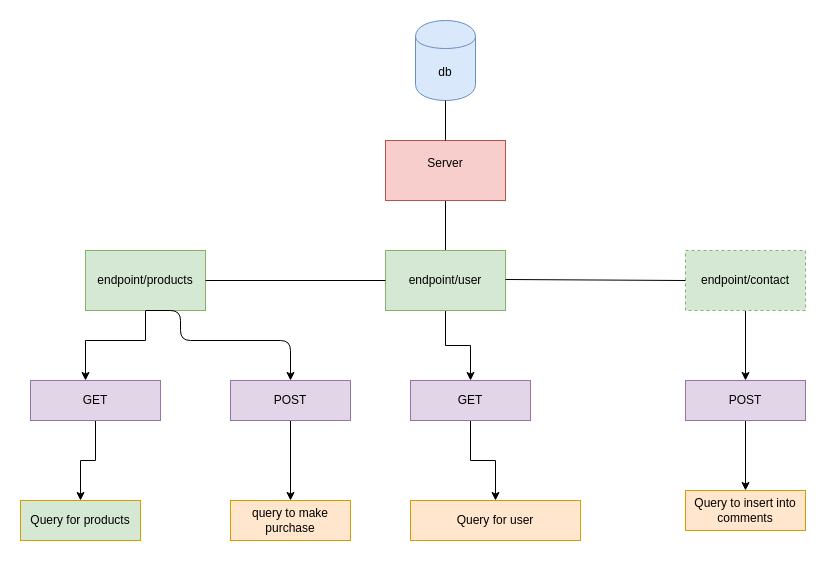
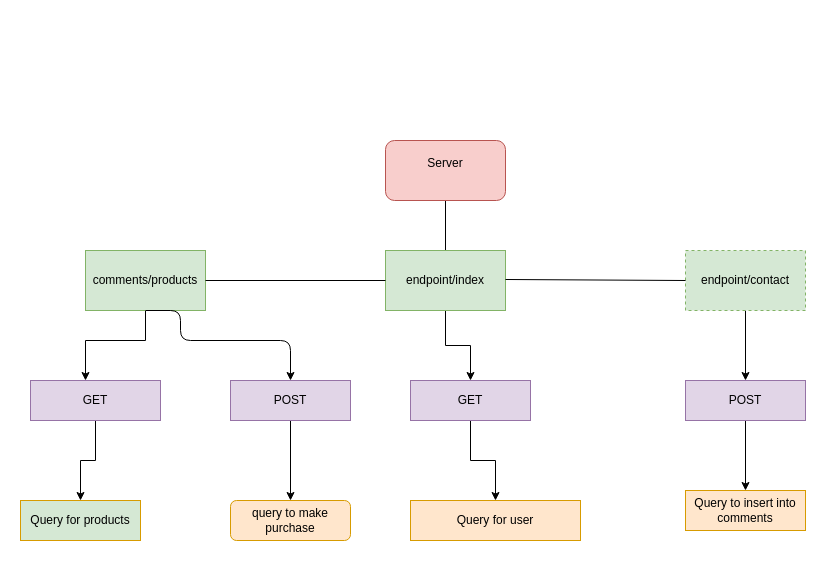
node "db": removed
edge "db" -- "Server": removed
node "Server": shape rectangle -> rounded rectangle
node "endpoint/products": label "endpoint/products" -> "comments/products"
node "endpoint/user": label "endpoint/user" -> "endpoint/index"
node "query to make purchase": shape rectangle -> rounded rectangle
